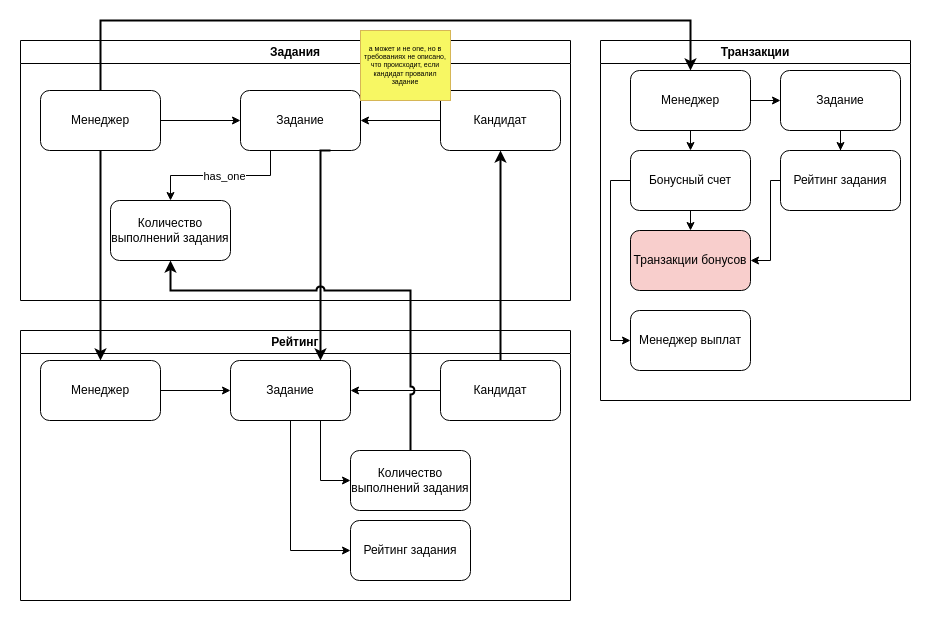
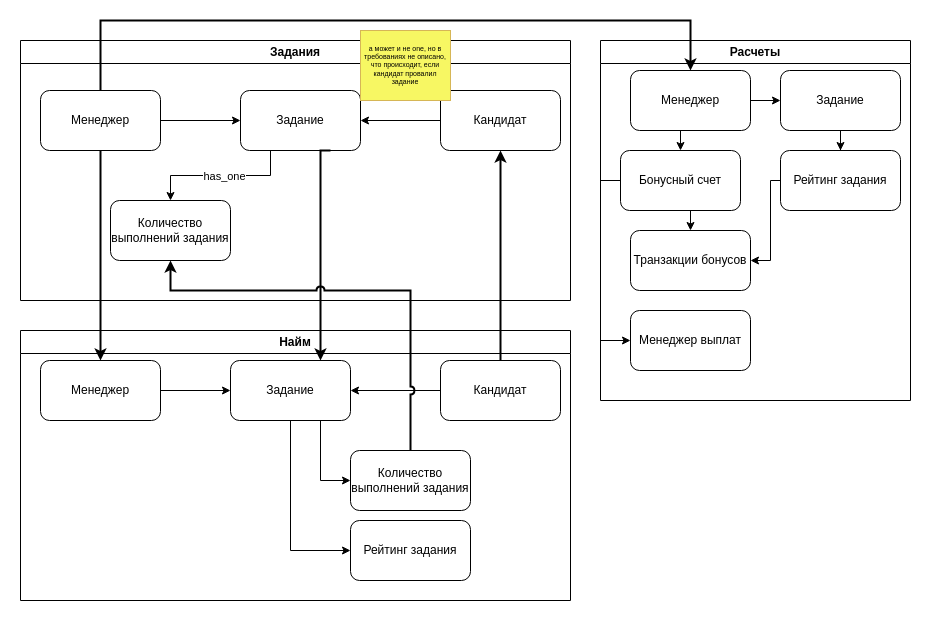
node "Транзакции": label "Транзакции" -> "Расчеты"
node "Бонусный счет": moved (691, 181) -> (681, 181)
node "Транзакции бонусов": fillcolor #f8cecc -> #ffffff
node "Рейтинг": label "Рейтинг" -> "Найм"
